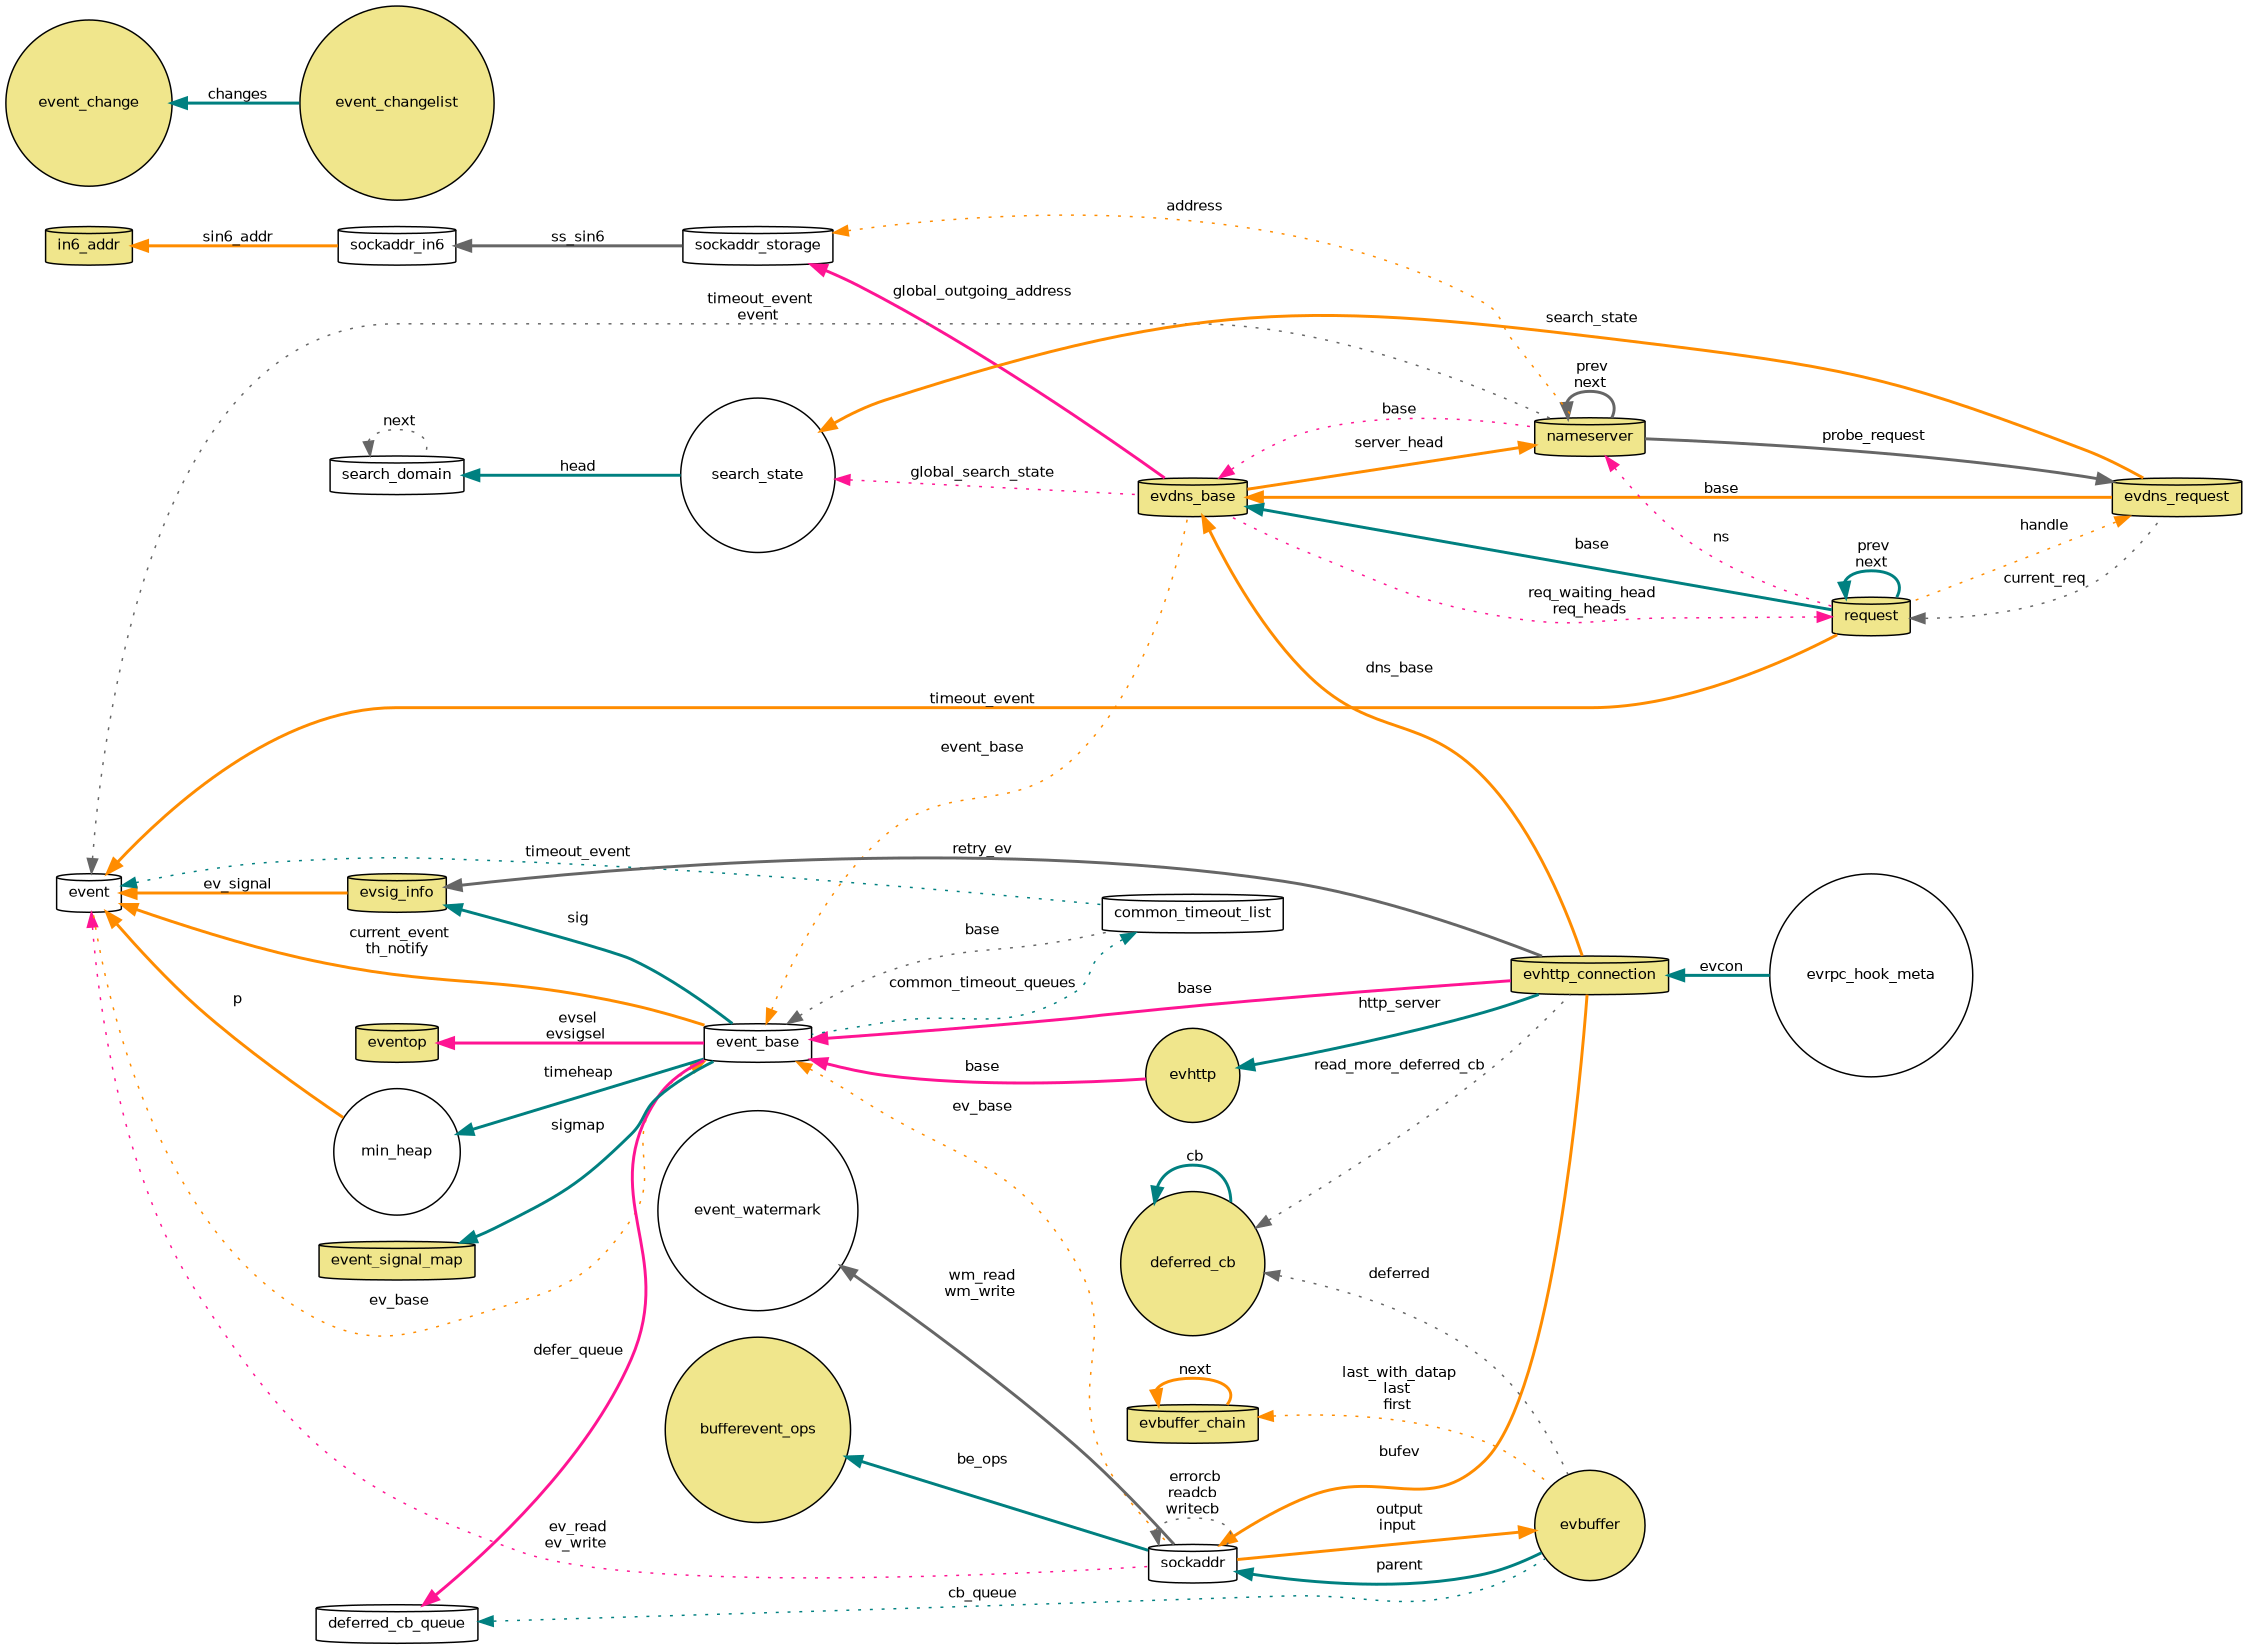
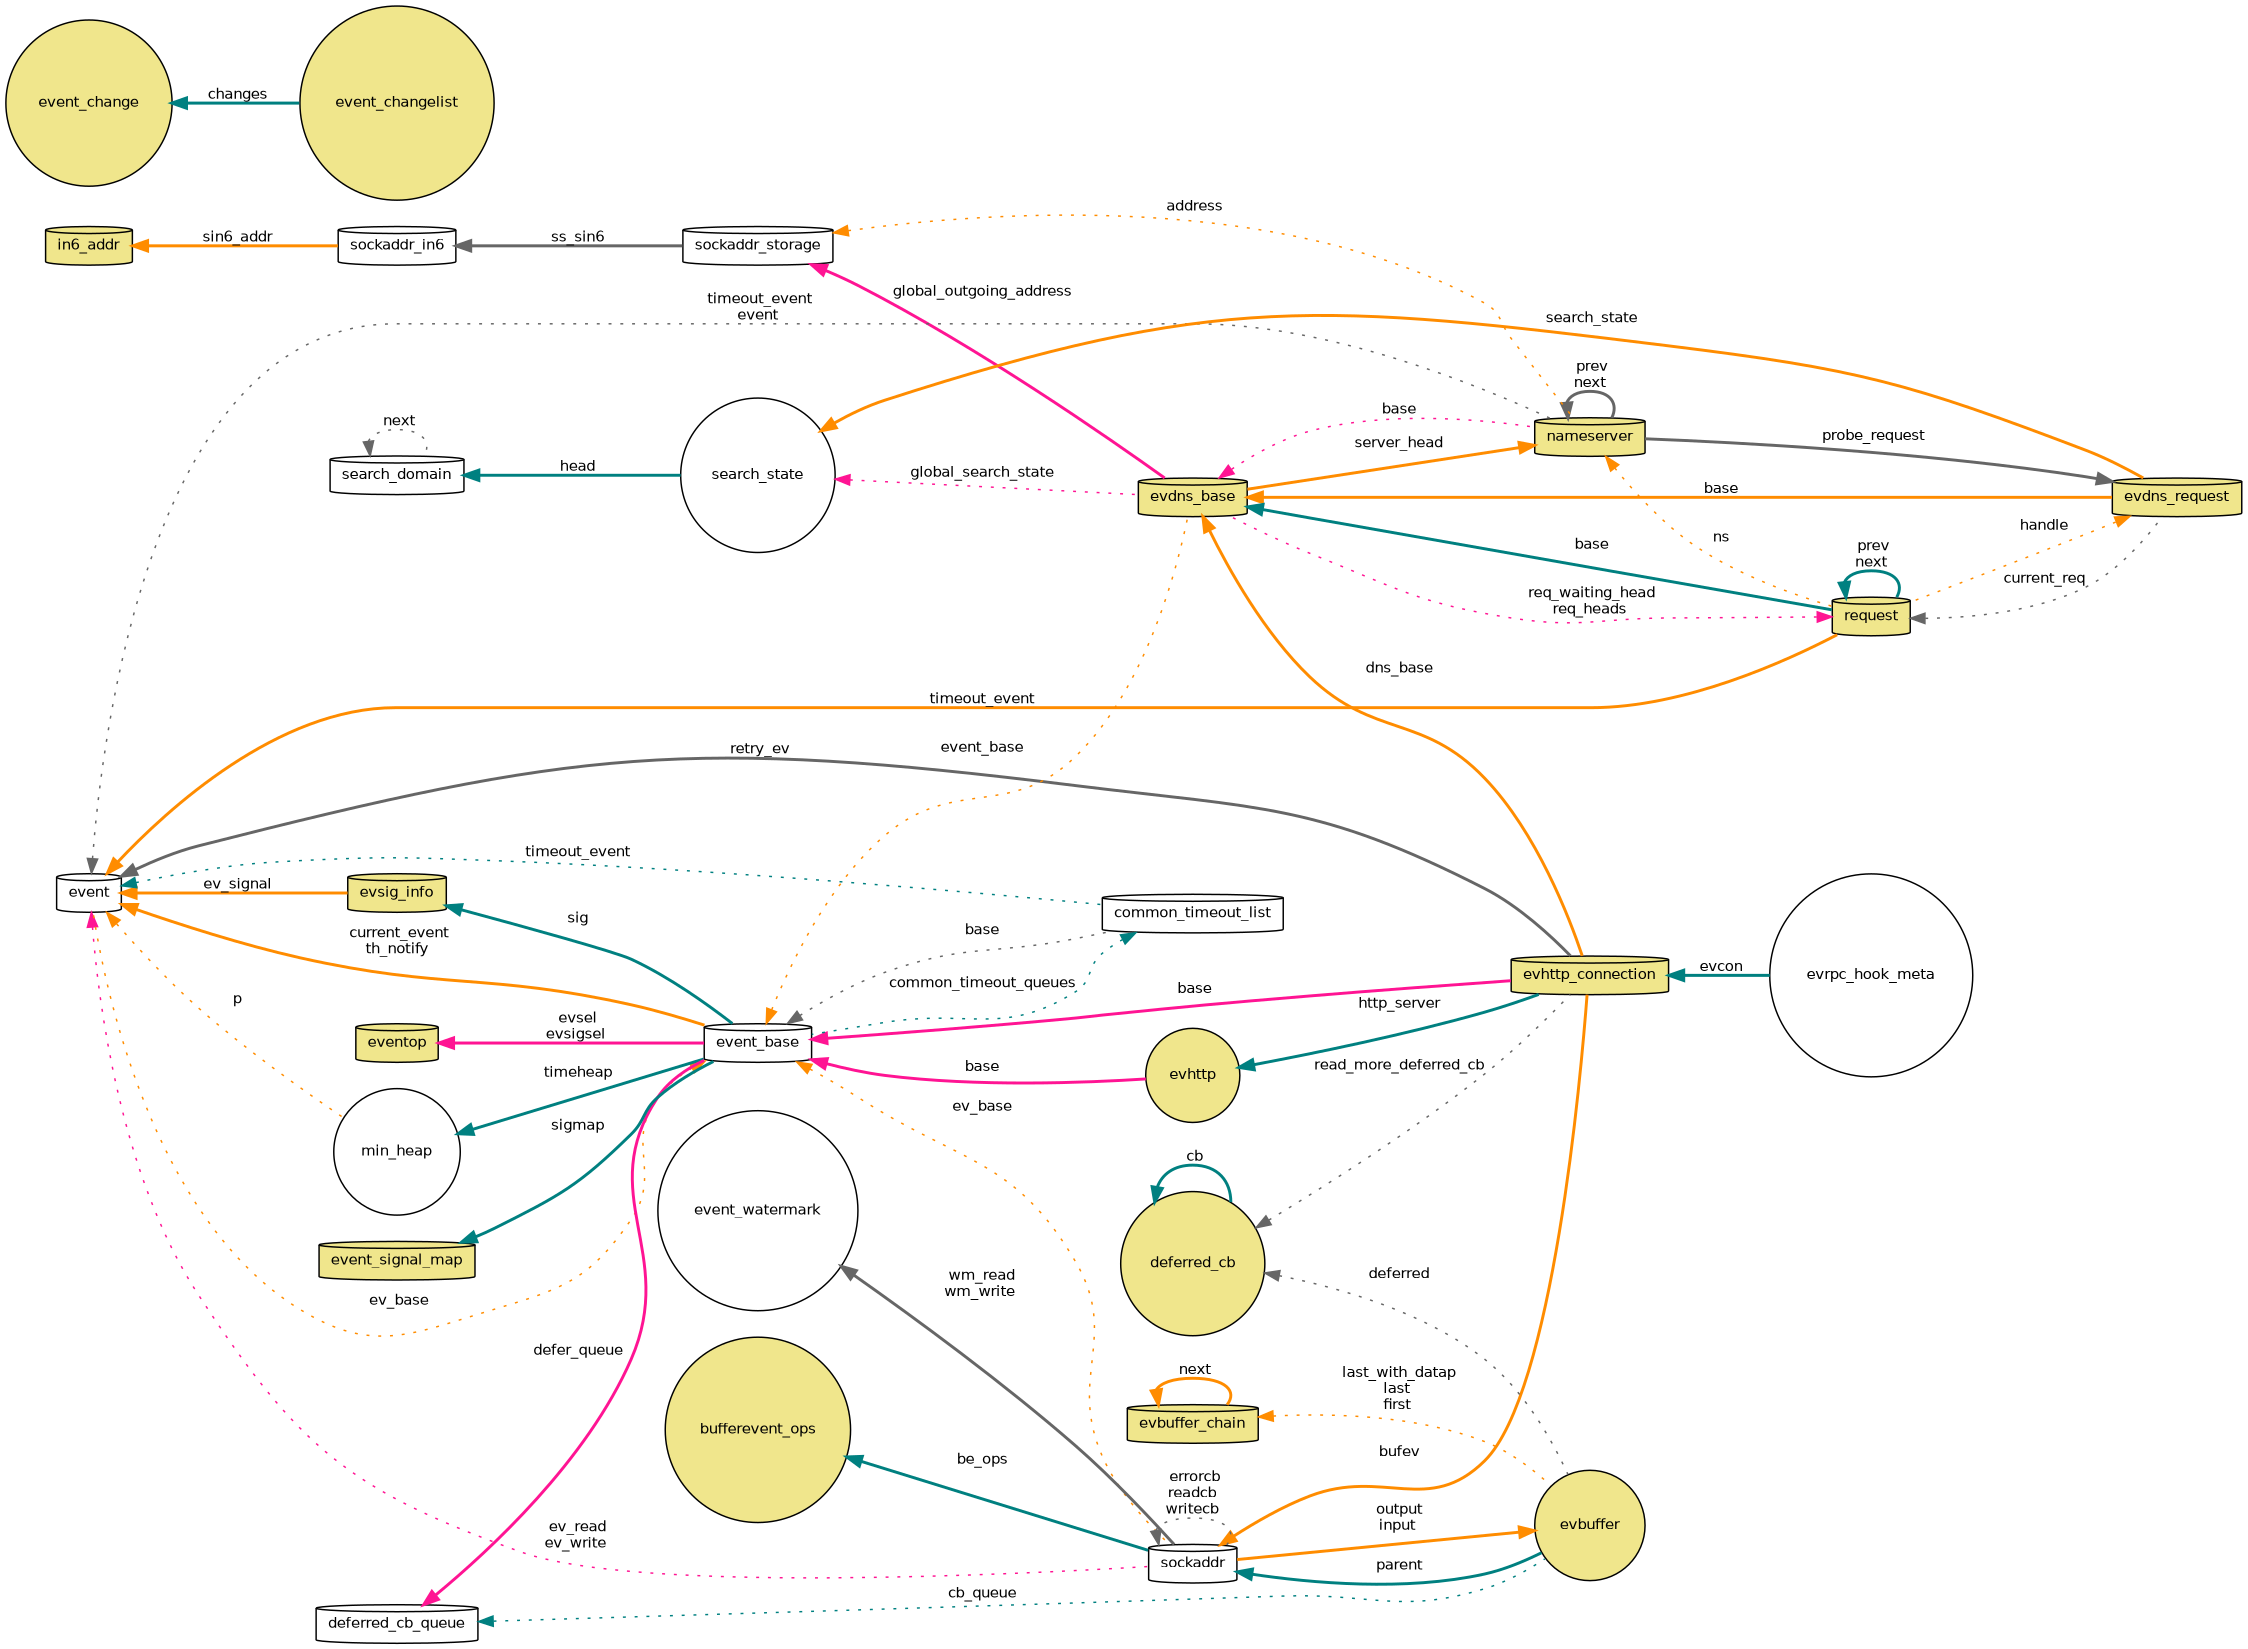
edge "request" -> "nameserver": color deeppink -> darkorange
edge "evhttp_connection" -> "evsig_info": now "evhttp_connection" -> "event"
edge "min_heap" -> "event": style bold -> dotted
